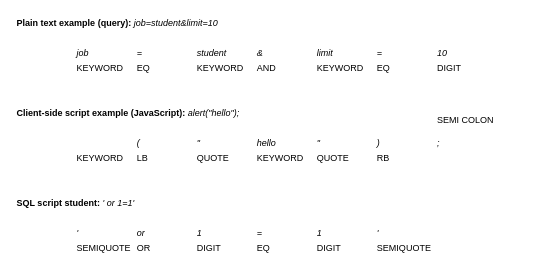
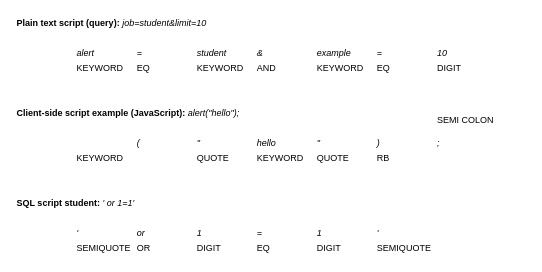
node "Plain text example (query): job=student&limit=10": label "Plain text example (query): job=student&limit=10" -> "Plain text script (query): job=student&limit=10"
node "job": label "job" -> "alert"
node "limit": label "limit" -> "example"
node "LB": removed
